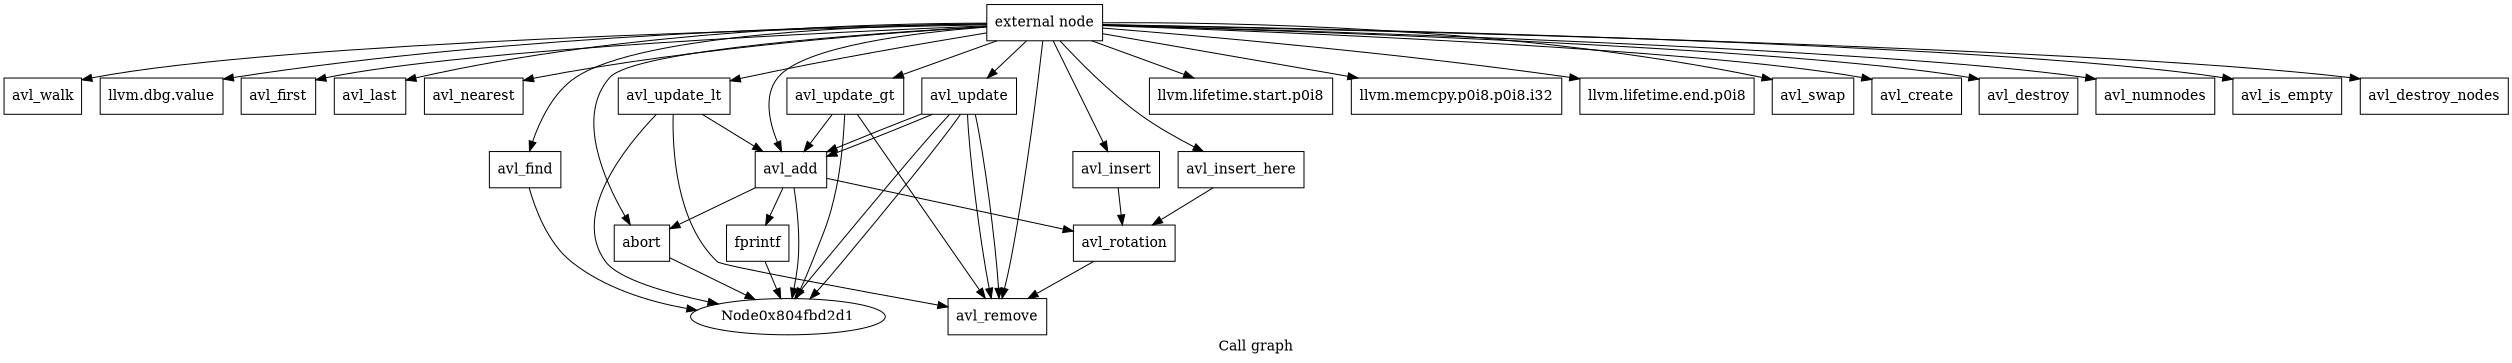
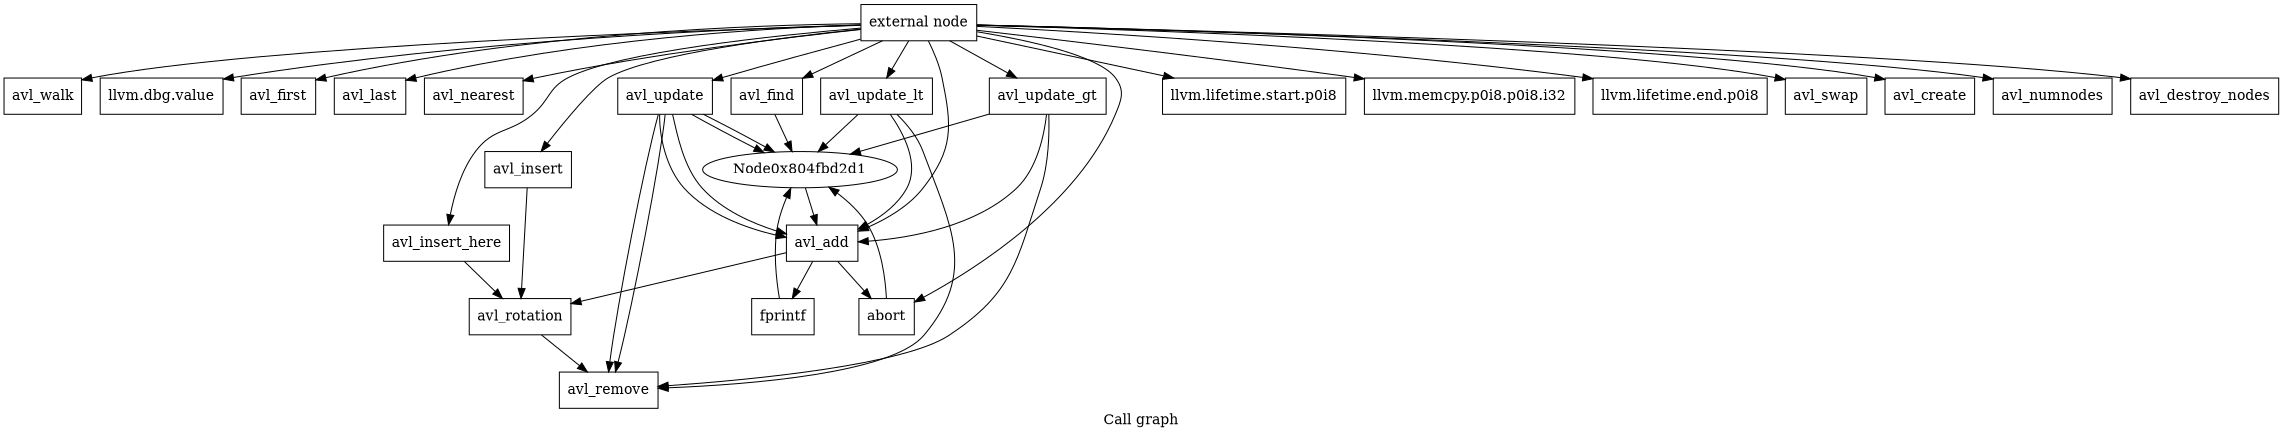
node "avl_destroy": removed
node "avl_is_empty": removed
edge "external node" -> "avl_remove": removed
edge "avl_add" -> "Node0x804fbd2d1": reversed
